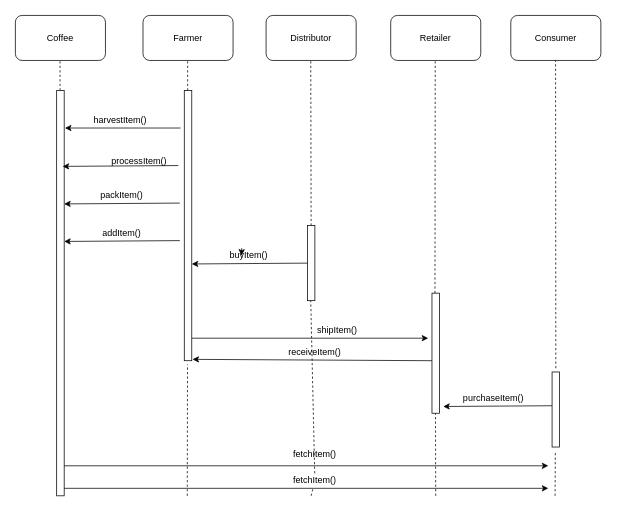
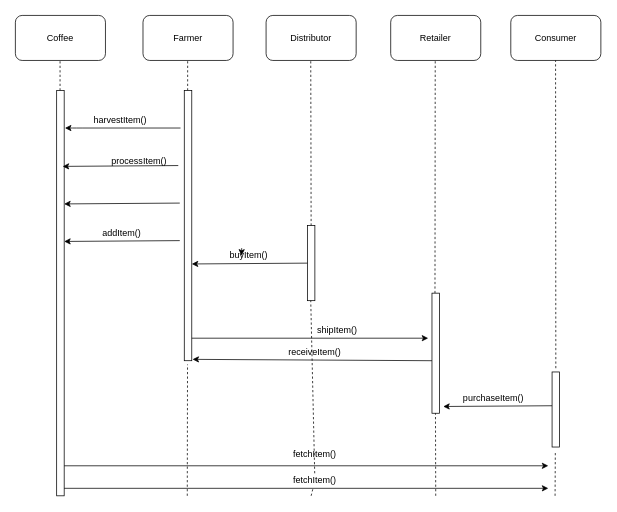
node "packItem()": removed
